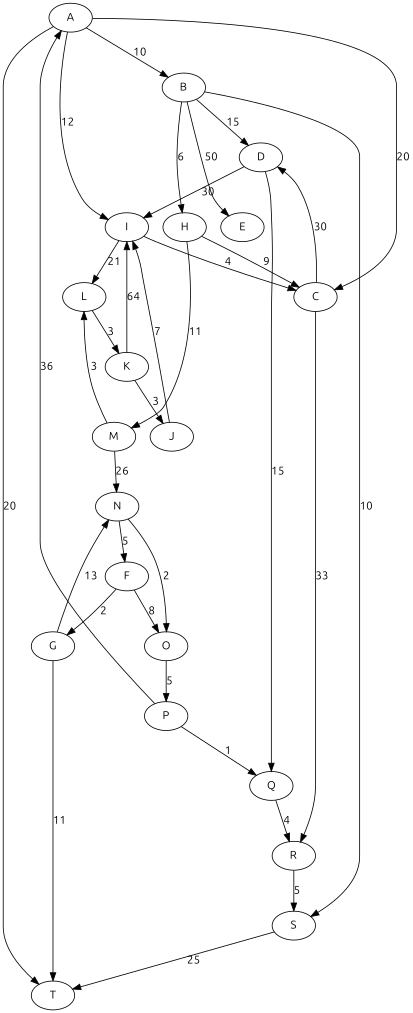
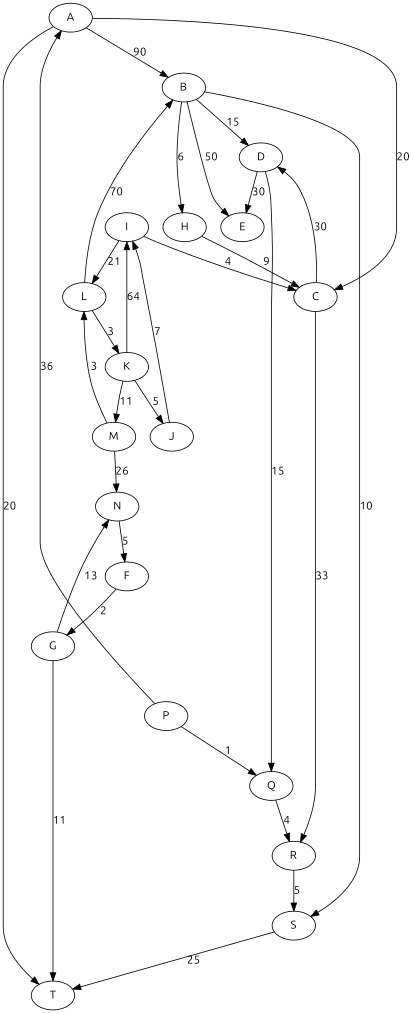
edge "A" -> "B": label "10" -> "90"
edge "A" -> "I": removed, label "12"
edge "L" -> "B": added, label "70"
edge "D" -> "I": now "D" -> "E"
edge "H" -> "M": now "K" -> "M"
edge "K" -> "J": label "3" -> "5"
node "O": removed
